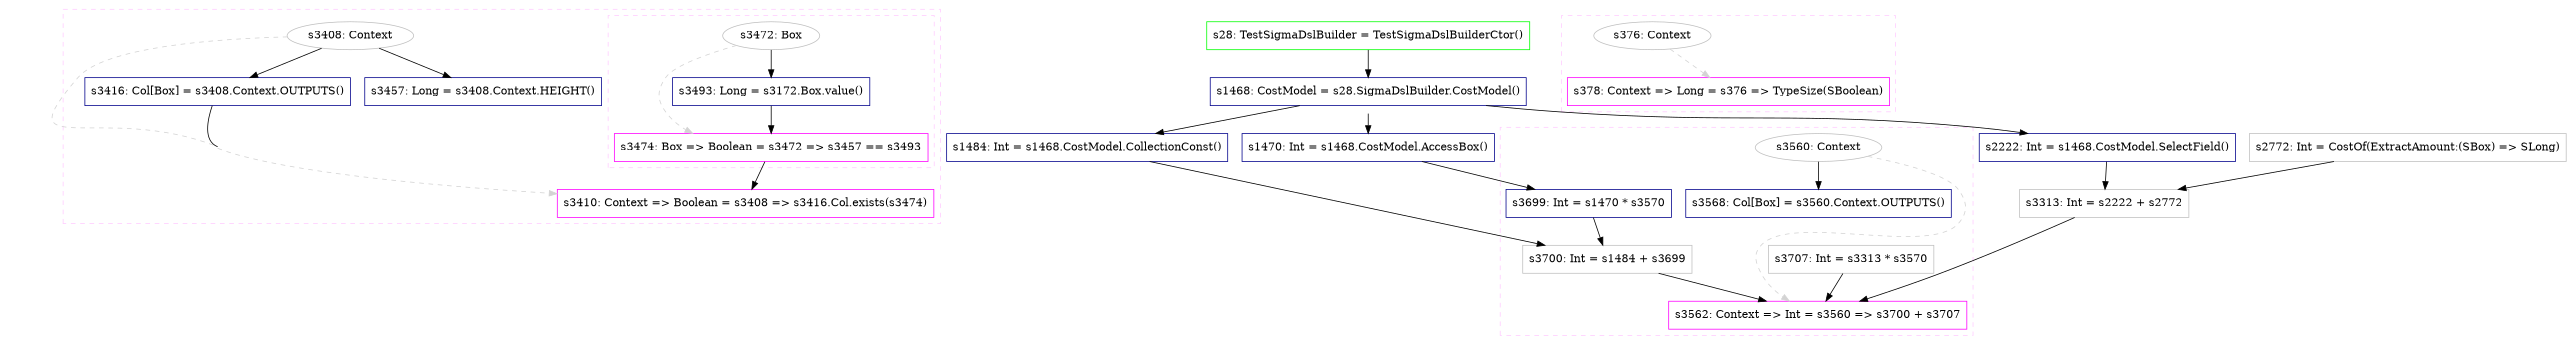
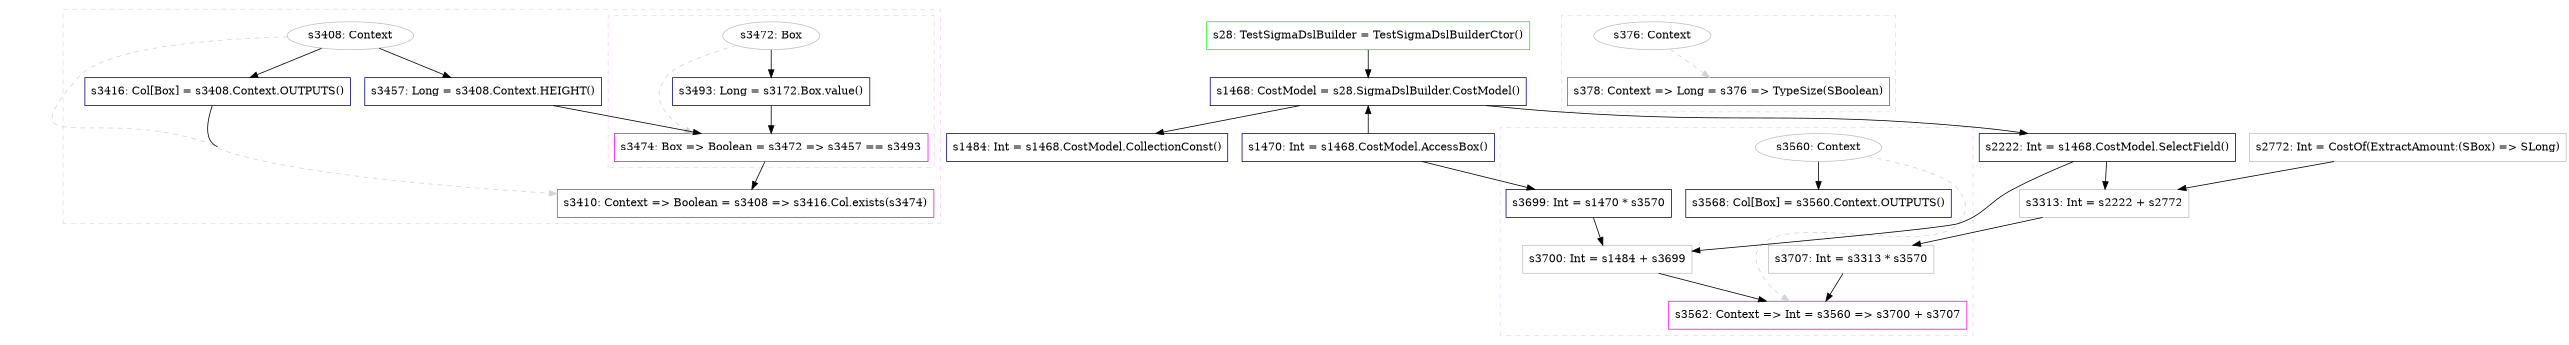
edge "s3457: Long = s3408.Context.HEIGHT()" -> "s3474: Box => Boolean = s3472 => s3457 == s3493": added
edge "s1468: CostModel = s28.SigmaDslBuilder.CostModel()" -> "s1470: Int = s1468.CostModel.AccessBox()": reversed
edge "s1484: Int = s1468.CostModel.CollectionConst()" -> "s3700: Int = s1484 + s3699": now "s2222: Int = s1468.CostModel.SelectField()" -> "s3700: Int = s1484 + s3699"
edge "s3313: Int = s2222 + s2772" -> "s3562: Context => Int = s3560 => s3700 + s3707": now "s3313: Int = s2222 + s2772" -> "s3707: Int = s3313 * s3570"
